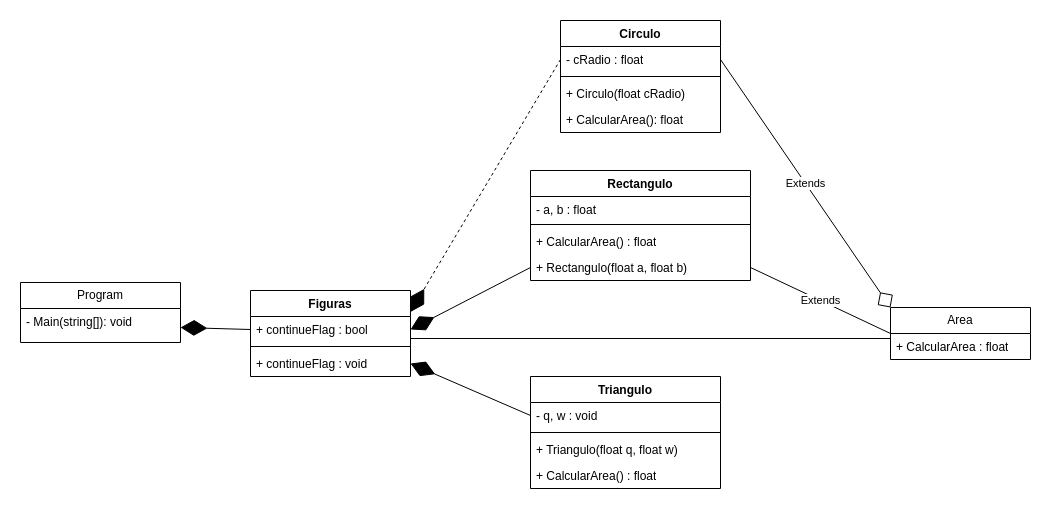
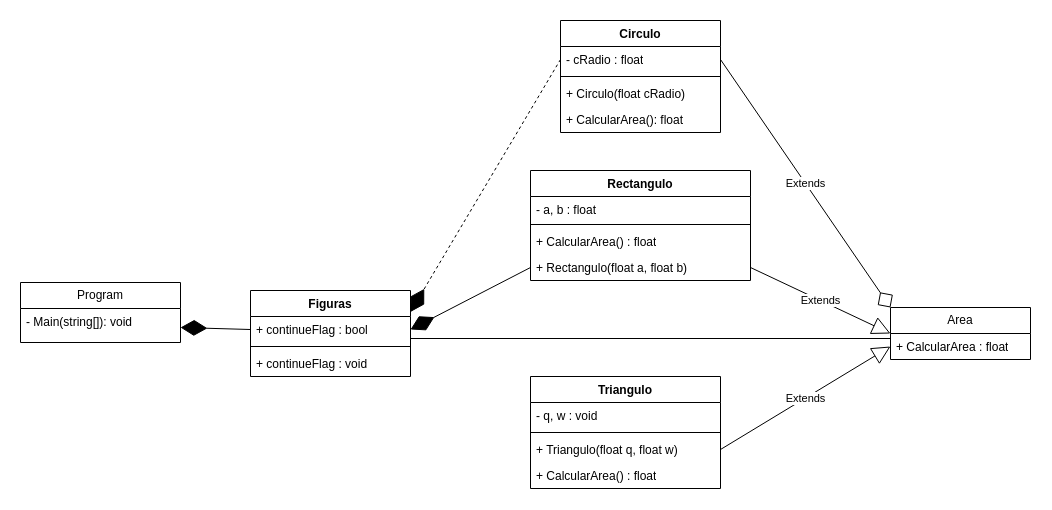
edge "+ Rectangulo(float a, float b)" -- "Area": arrowhead none -> block
edge "- q, w : void" -> "+ continueFlag : void": removed
edge "+ Triangulo(float q, float w)" -> "+ CalcularArea : float": added, label "Extends"
